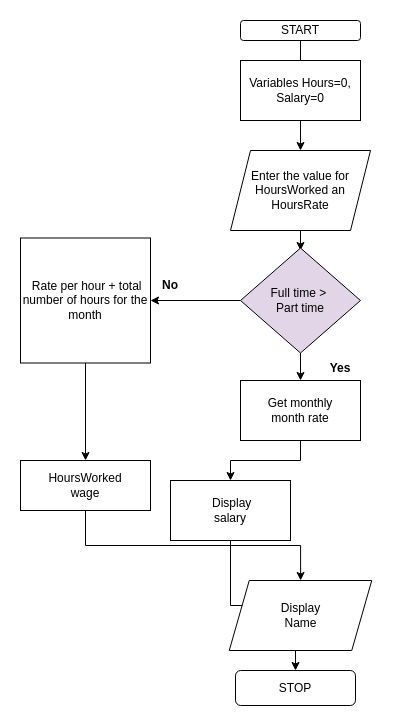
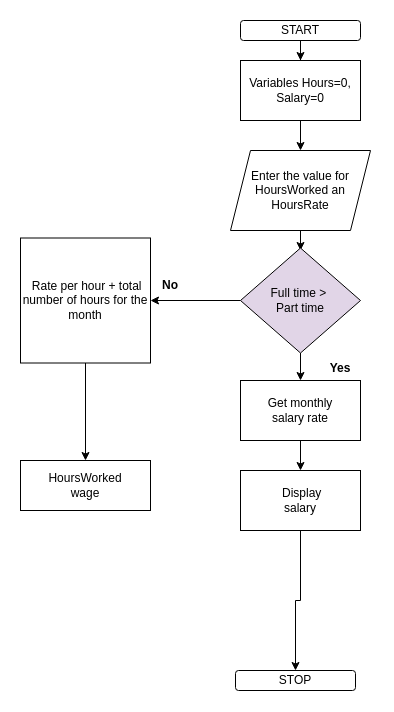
edge "START" -- "Variables Hours=0, Salary=0": arrowhead none -> classic
node "Get monthly month rate": label "Get monthly month rate" -> "Get monthly salary rate"
node "Display salary": moved (231, 511) -> (301, 501)
edge "HoursWorked wage" -> "Display Name": removed
node "Display Name": removed
node "STOP": size 120x35 -> 120x20
